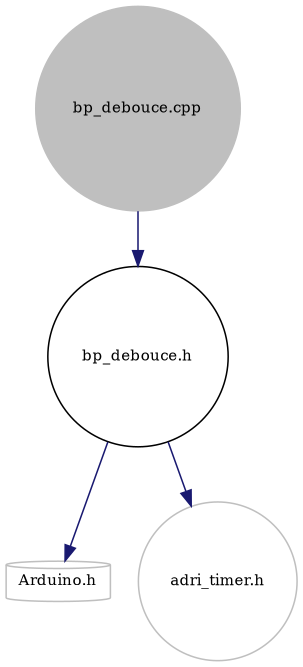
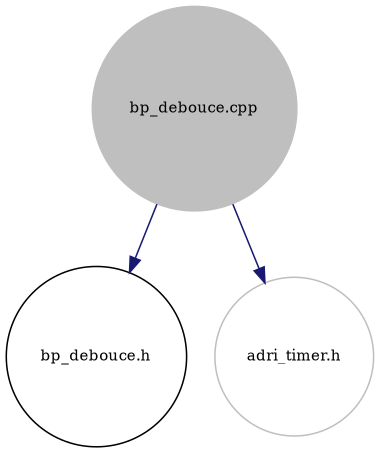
edge "bp_debouce.h" -> "adri_timer.h": now "bp_debouce.cpp" -> "adri_timer.h"
node "Arduino.h": removed
